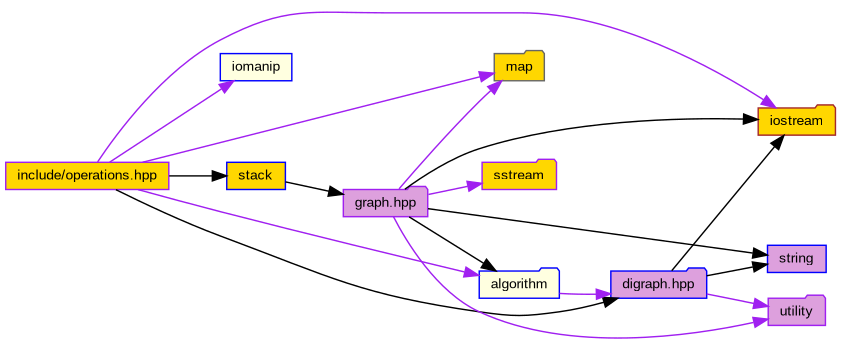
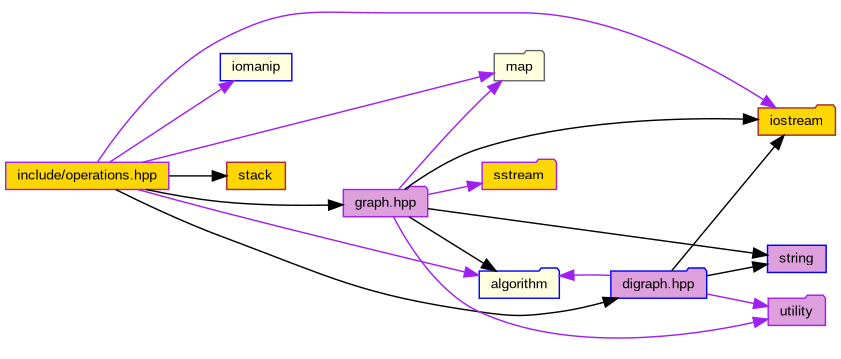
node "map": fillcolor gold -> lightyellow
node "stack": color blue -> brown
edge "stack" -> "graph.hpp": now "include/operations.hpp" -> "graph.hpp"
edge "algorithm" -> "digraph.hpp": reversed
